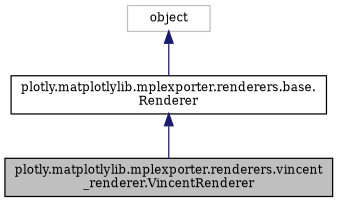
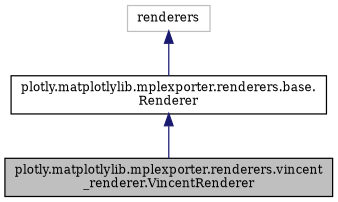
node "object": label "object" -> "renderers"
